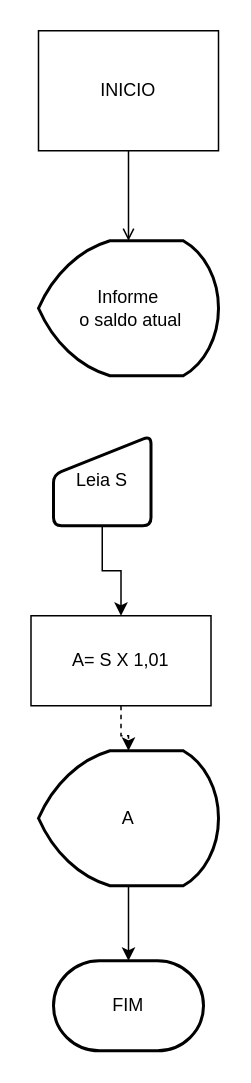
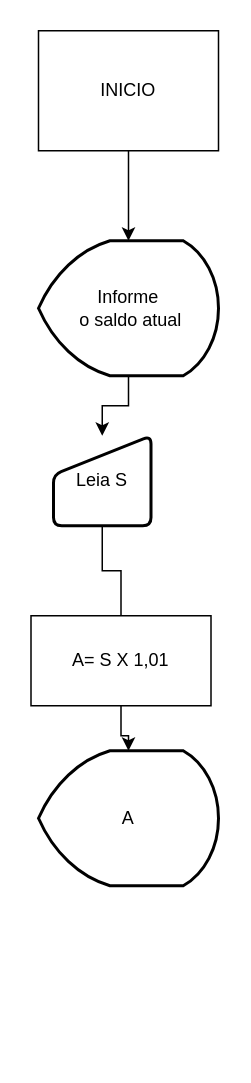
edge "INICIO" -> "Informe o saldo atual": arrowhead open -> classic
edge "Informe o saldo atual" -> "Leia S": added
edge "Leia S" -> "A= S X 1,01": arrowhead classic -> none
edge "A= S X 1,01" -> "A": style dashed -> solid
edge "A" -> "FIM": removed
node "FIM": removed
